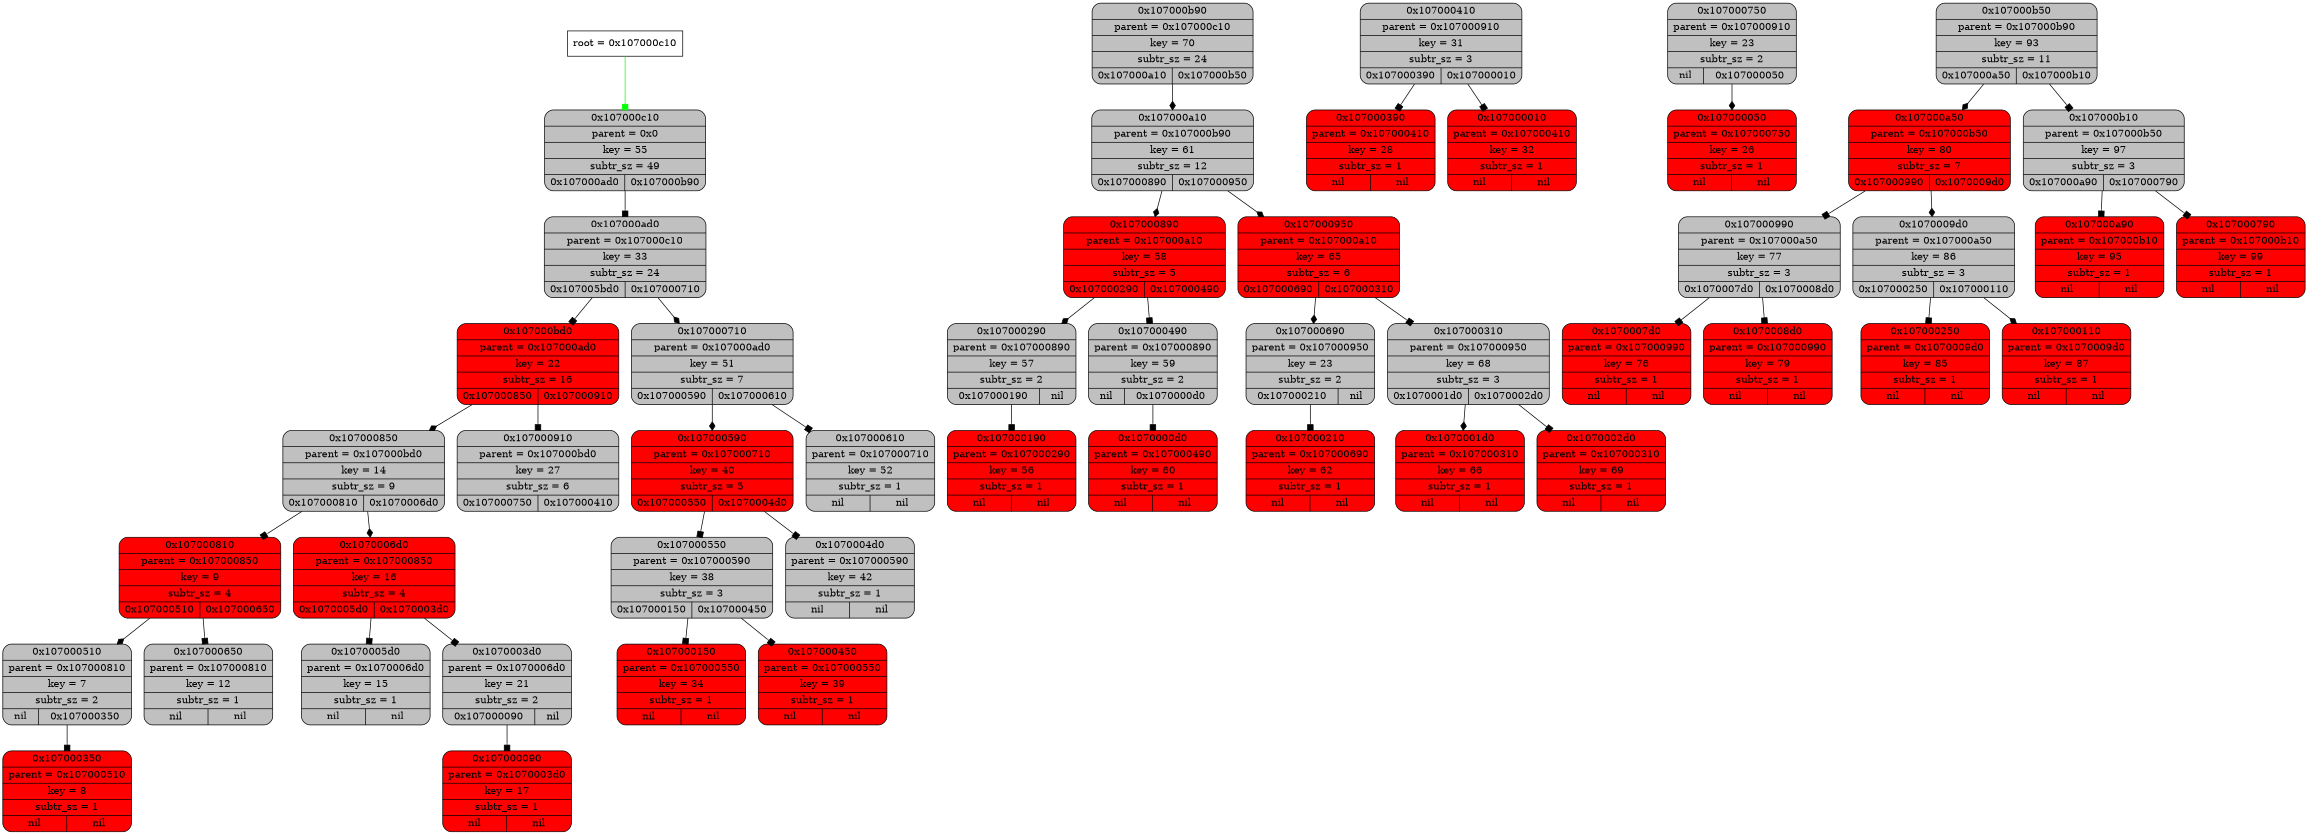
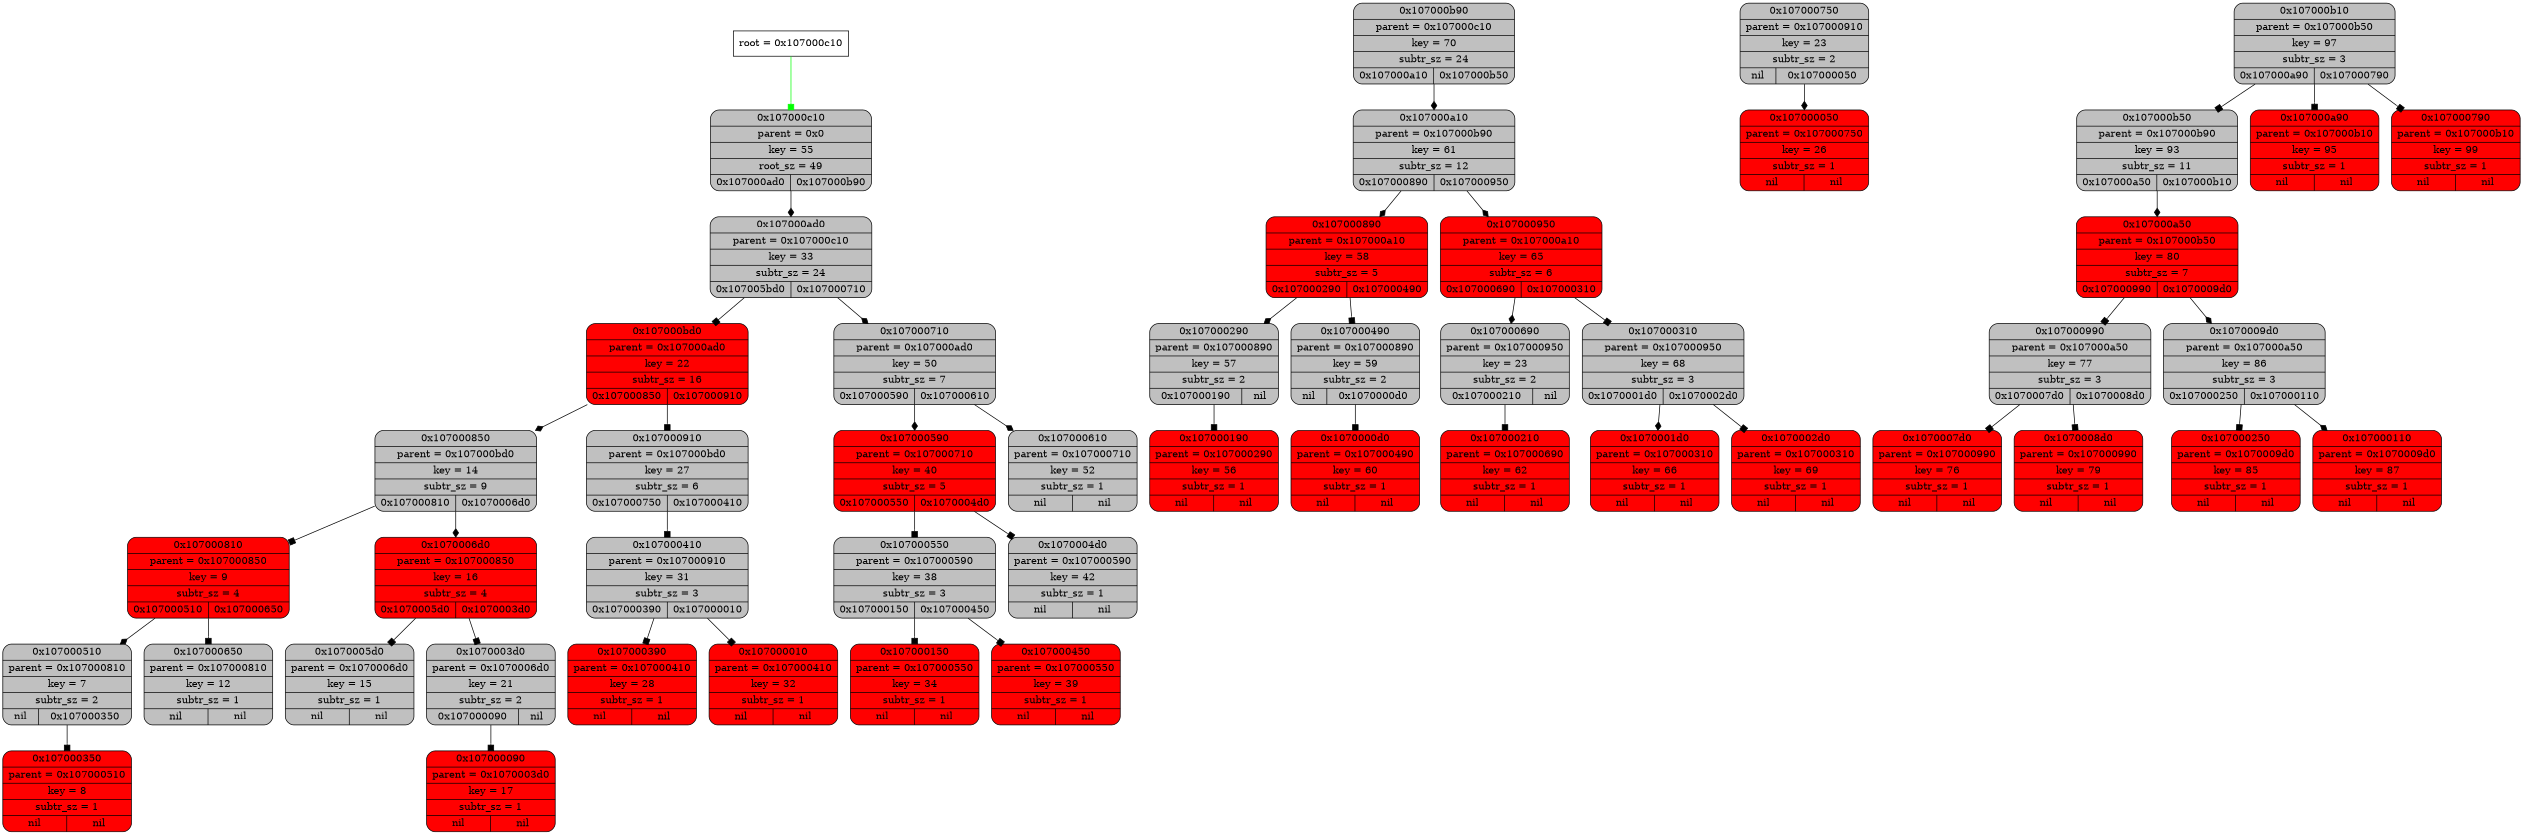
edge "0x107000b50" -> "0x107000b10": reversed
node "0x107000c10": text "subtr_sz = 49" -> "root_sz = 49"
edge "0x107000c10" -> "0x107000ad0": arrowhead box -> diamond
node "0x107000710": text "key = 51" -> "key = 50"
edge "0x107000710" -> "0x107000610": arrowhead box -> diamond
edge "0x107000910" -> "0x107000410": added
